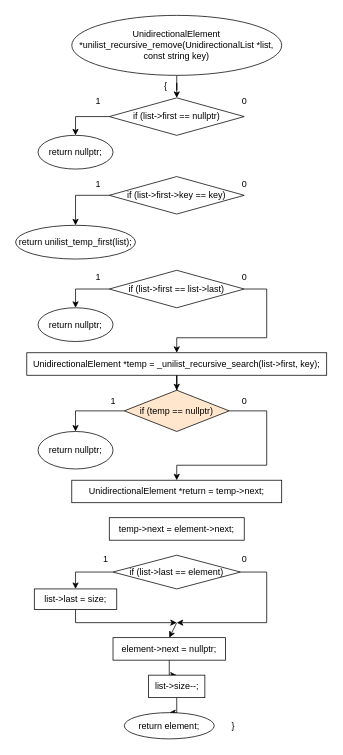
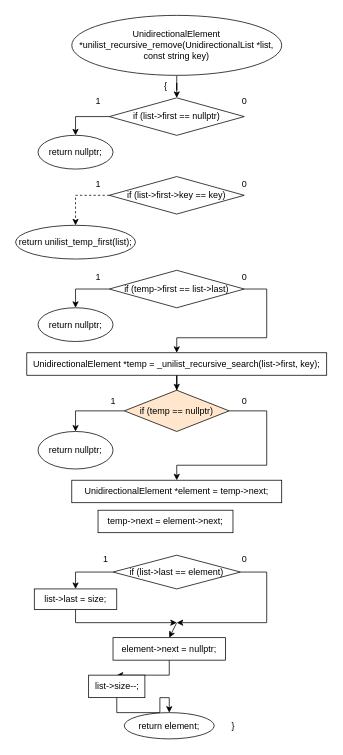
edge "if (list->first->key == key)" -> "return unilist_temp_first(list);": style solid -> dashed
node "if (list->first == list->last)": label "if (list->first == list->last)" -> "if (temp->first == list->last)"
node "UnidirectionalElement *return = temp->next;": label "UnidirectionalElement *return = temp->next;" -> "UnidirectionalElement *element = temp->next;"
node "temp->next = element->next;": moved (177, 529) -> (165, 522)
node "list->size--;": moved (177, 687) -> (117, 687)
